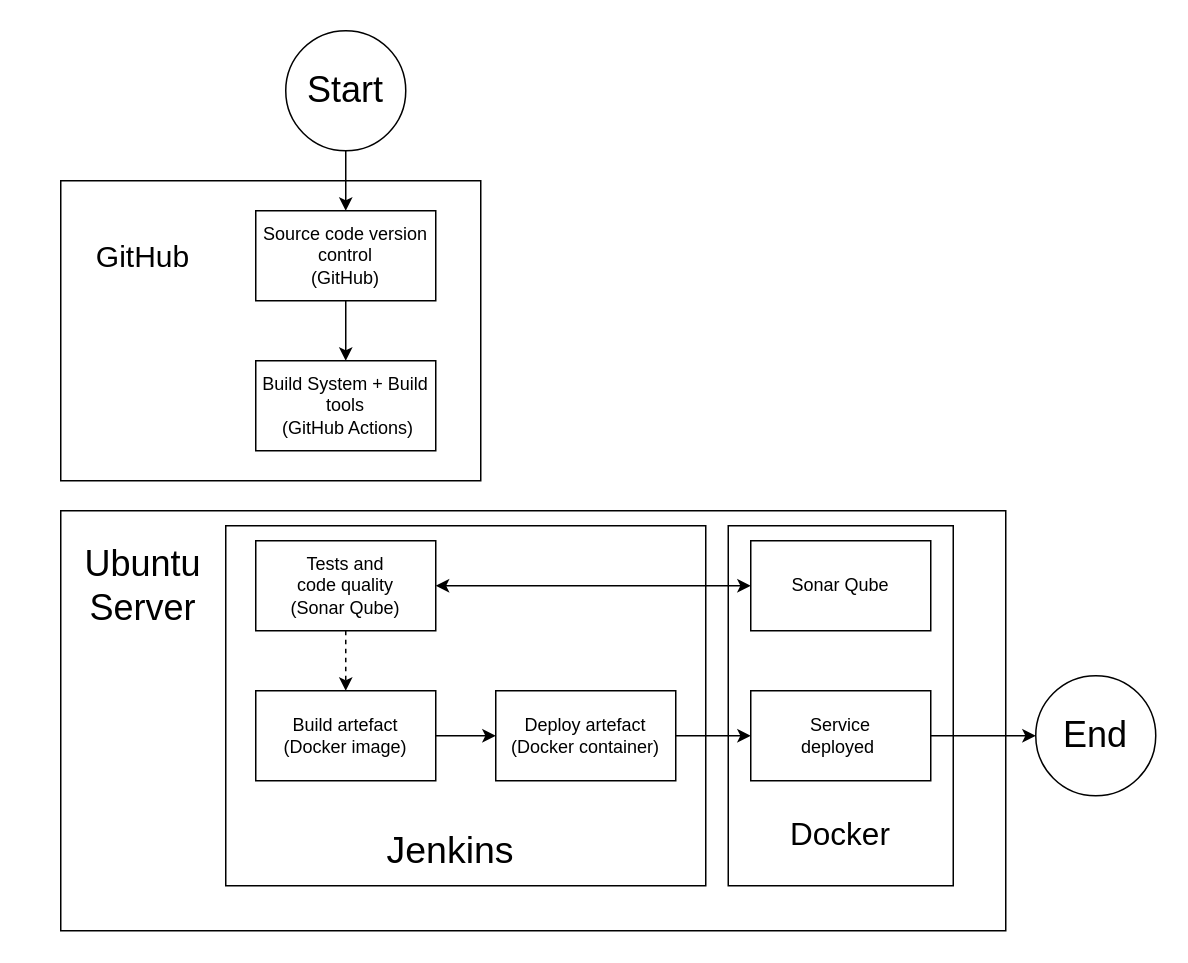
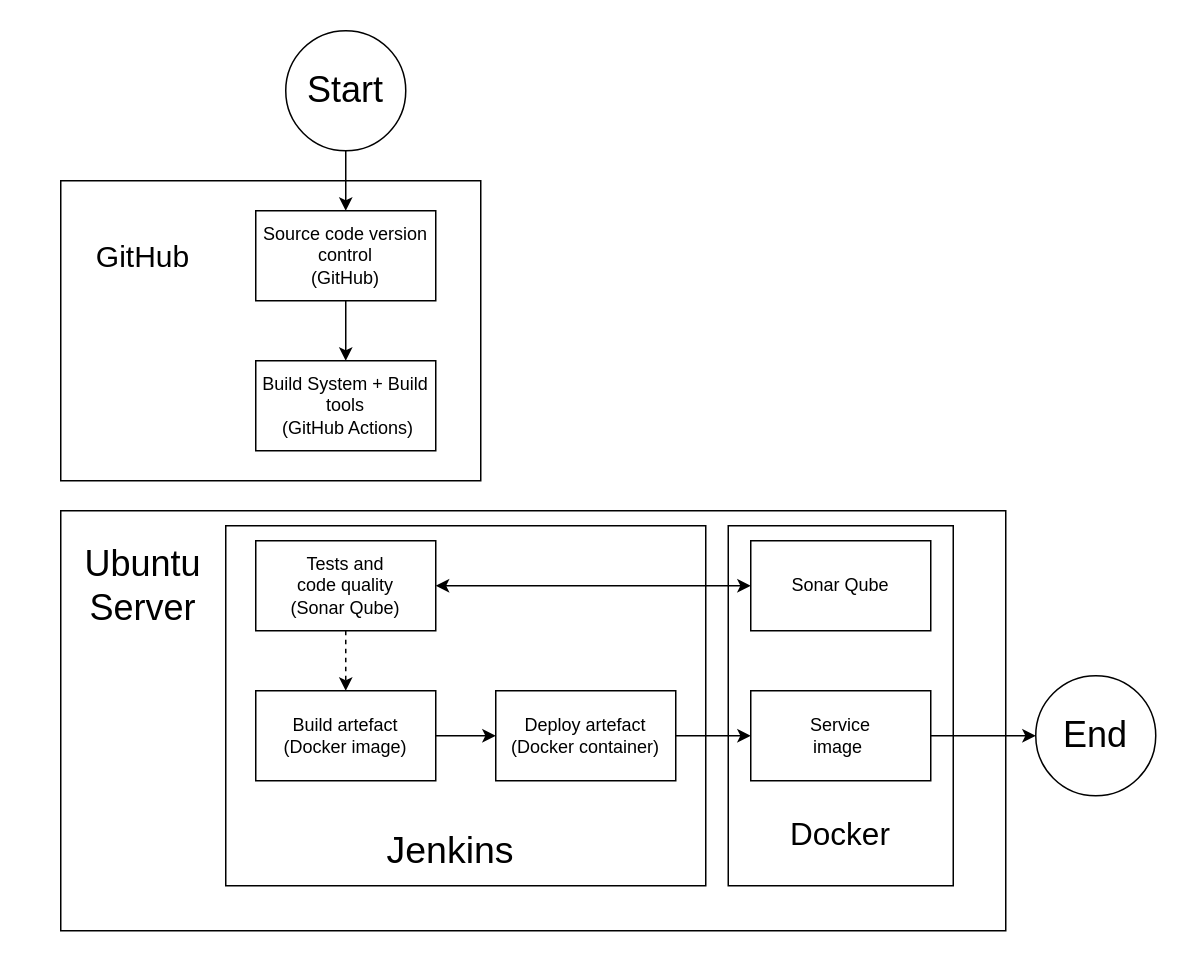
node "Service deployed": label "Service deployed" -> "Service image"
